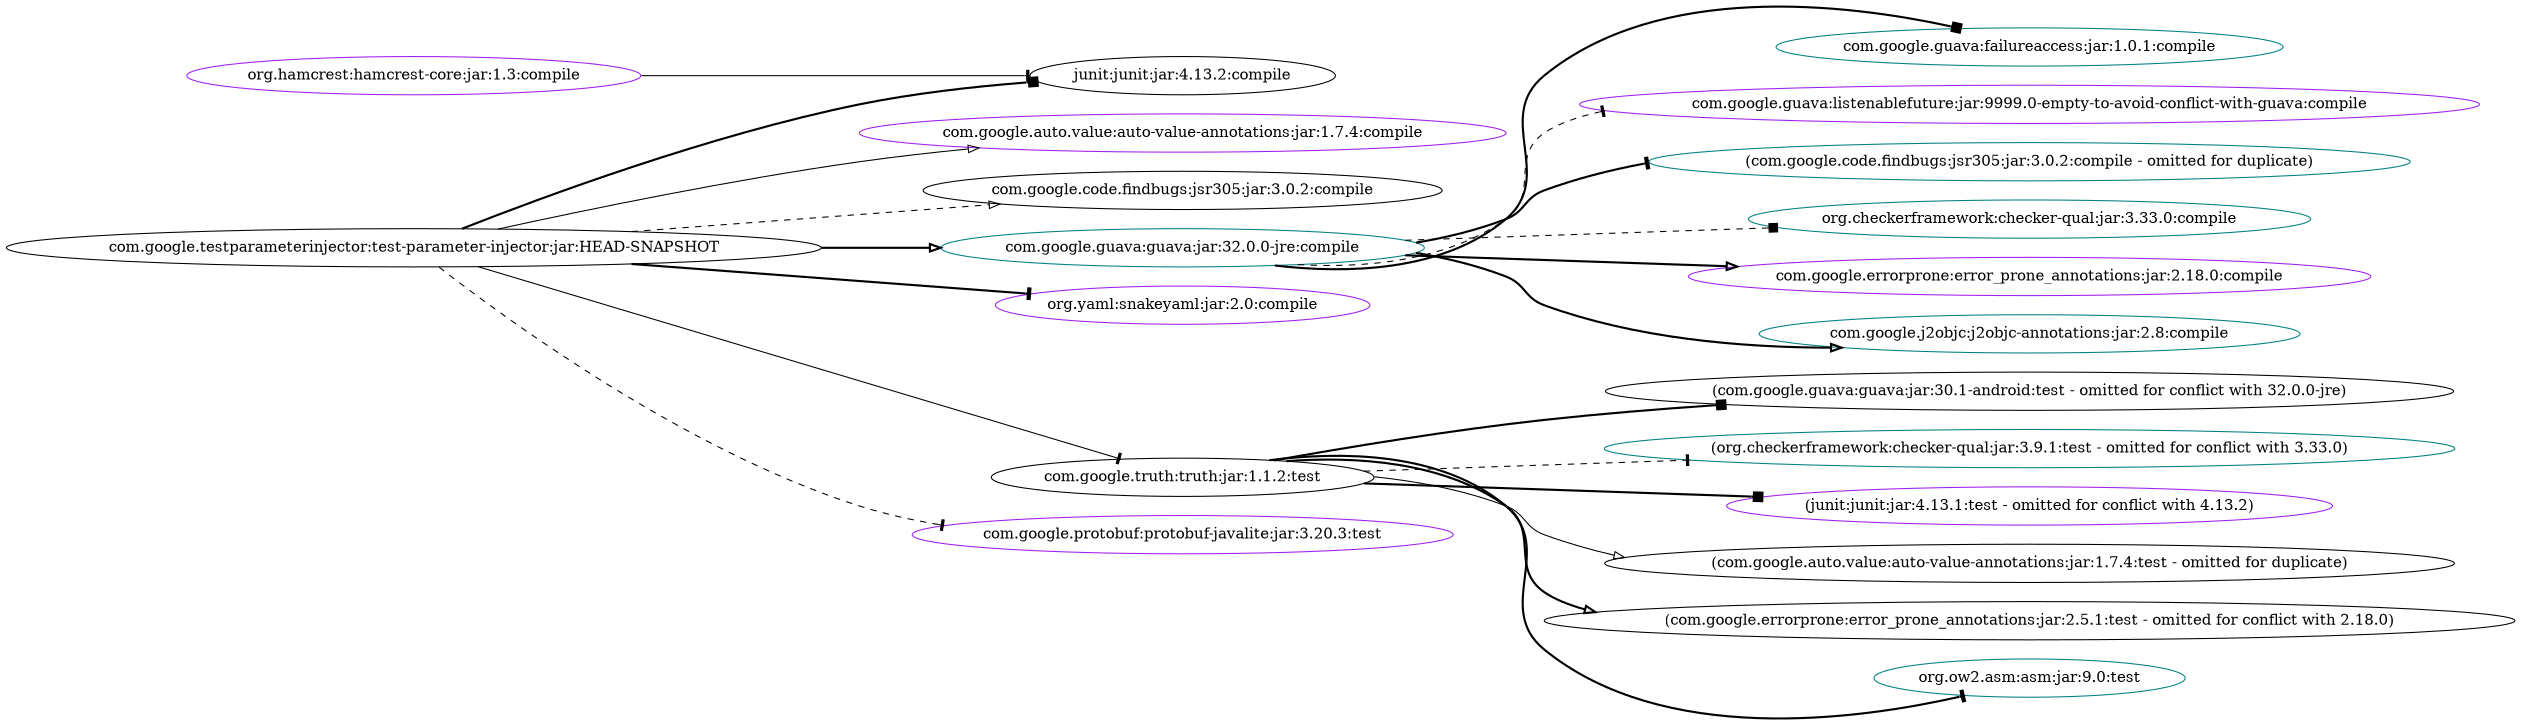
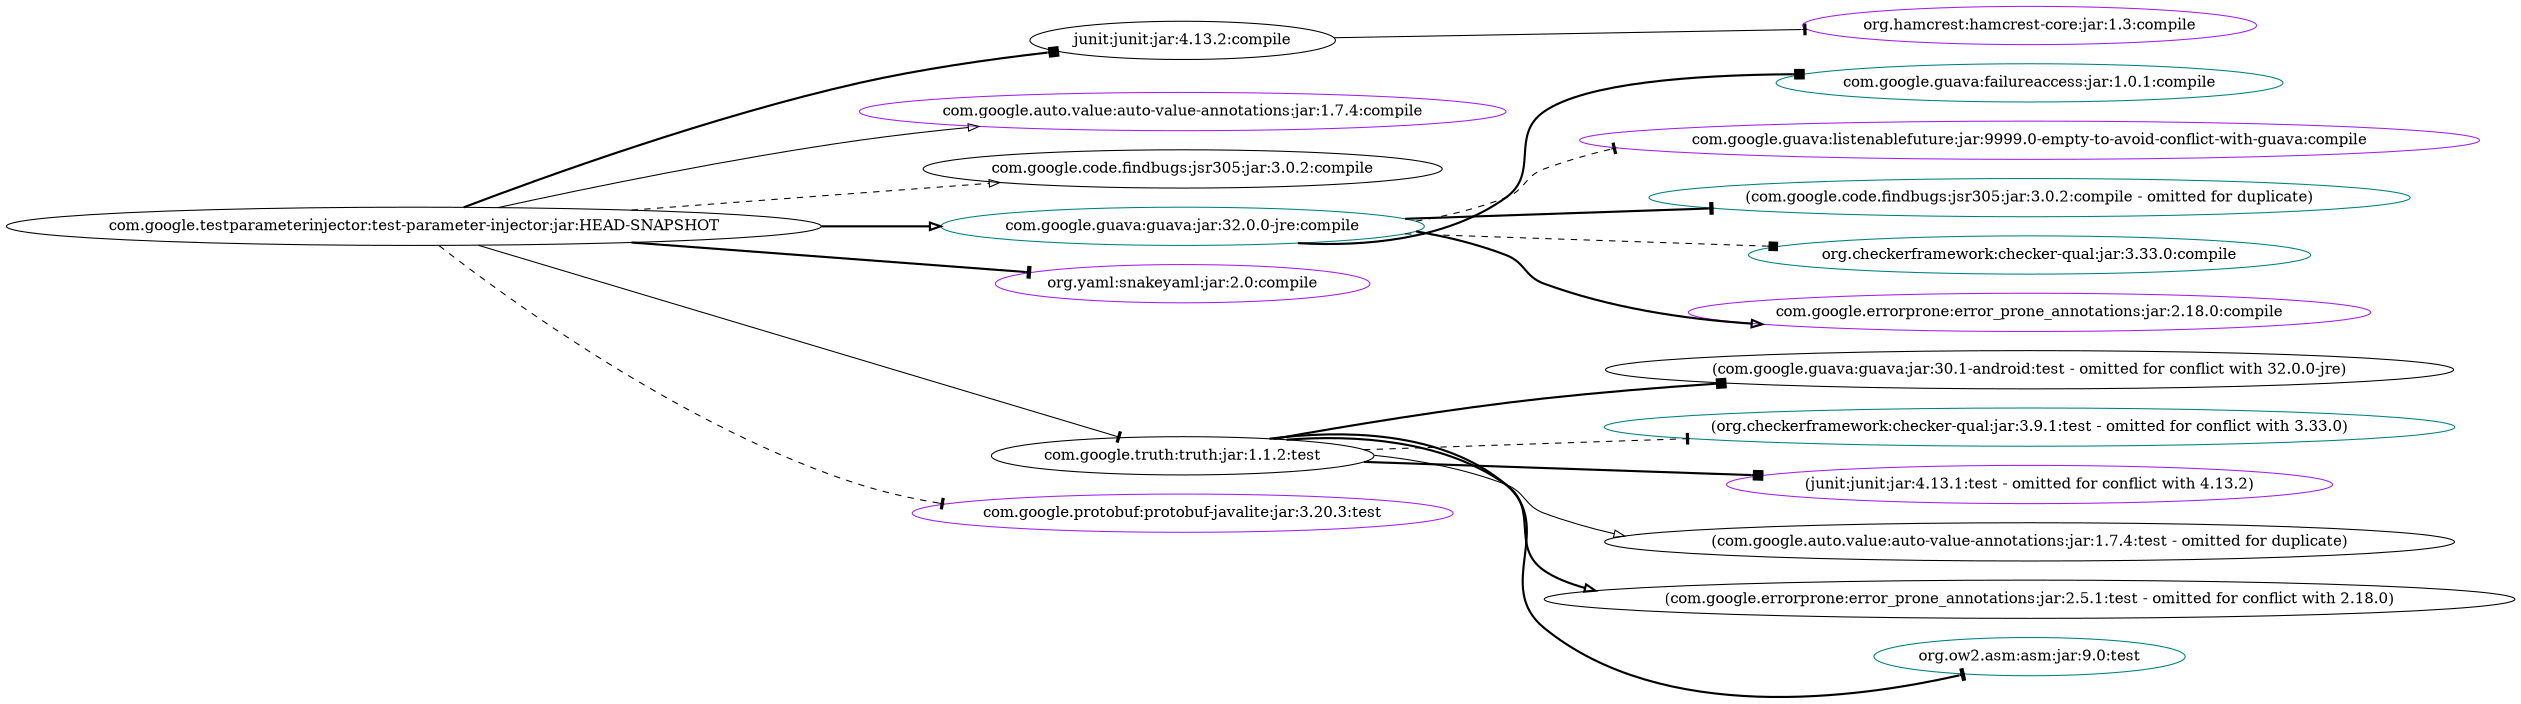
edge "org.hamcrest:hamcrest-core:jar:1.3:compile" -> "junit:junit:jar:4.13.2:compile": reversed
node "com.google.j2objc:j2objc-annotations:jar:2.8:compile": removed
